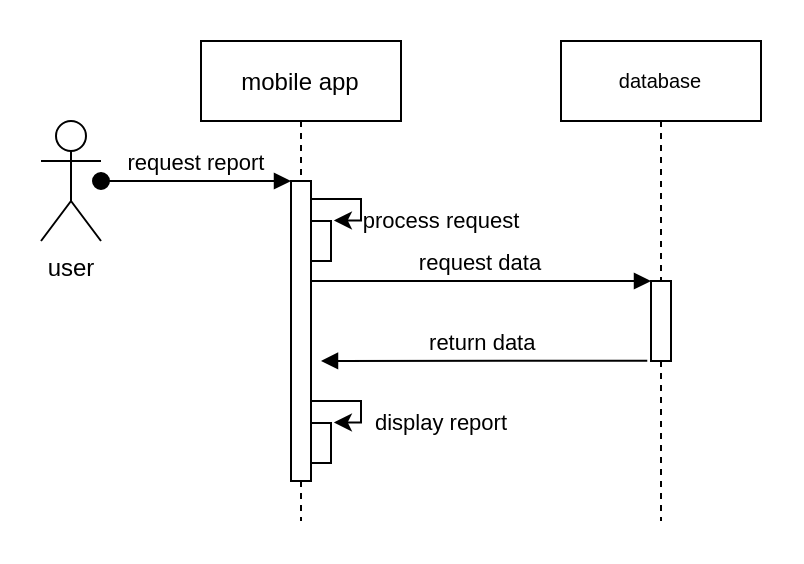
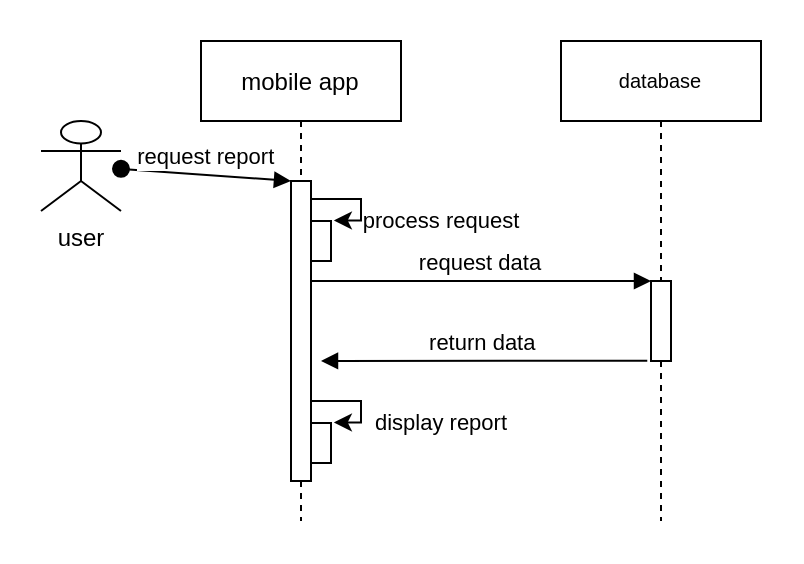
node "user": size 60x120 -> 80x90
